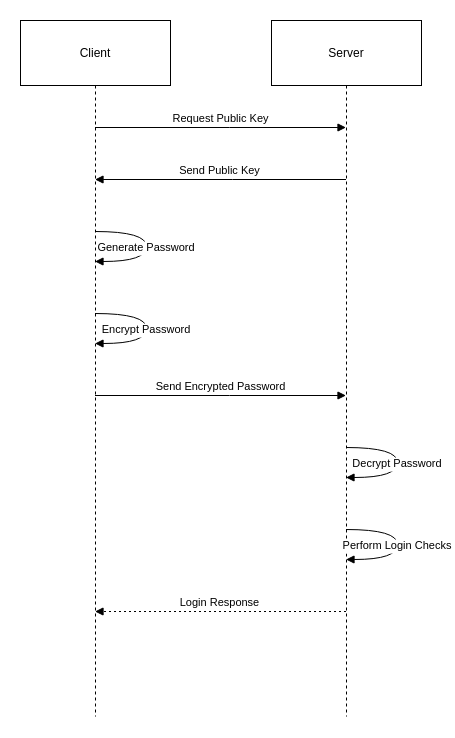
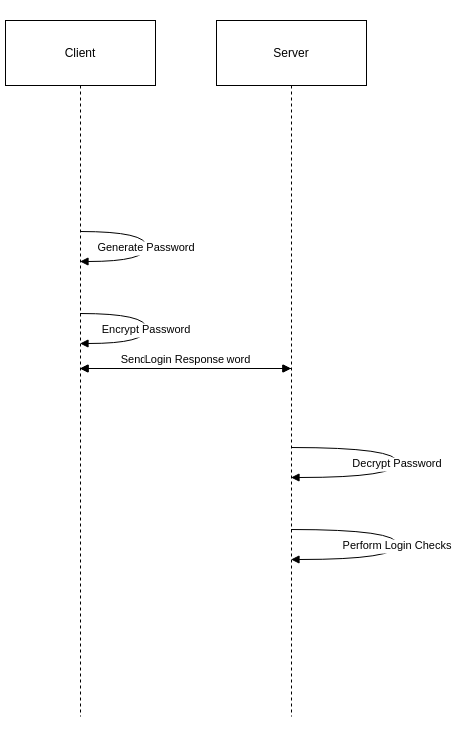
node "Client": moved (96, 369) -> (81, 369)
node "Server": moved (347, 369) -> (292, 369)
